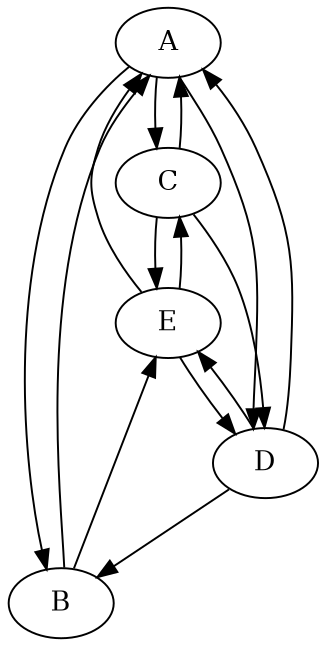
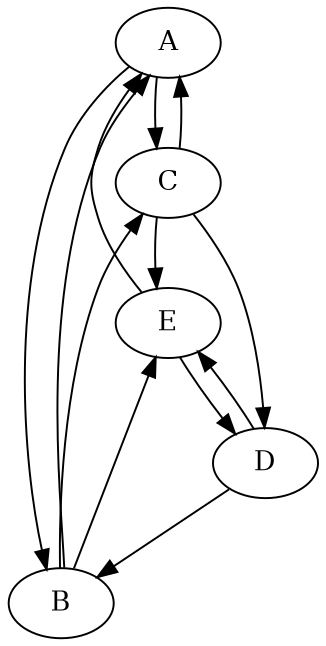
edge "A" -> "D": removed
edge "D" -> "A": removed
edge "E" -> "C": now "B" -> "C"
